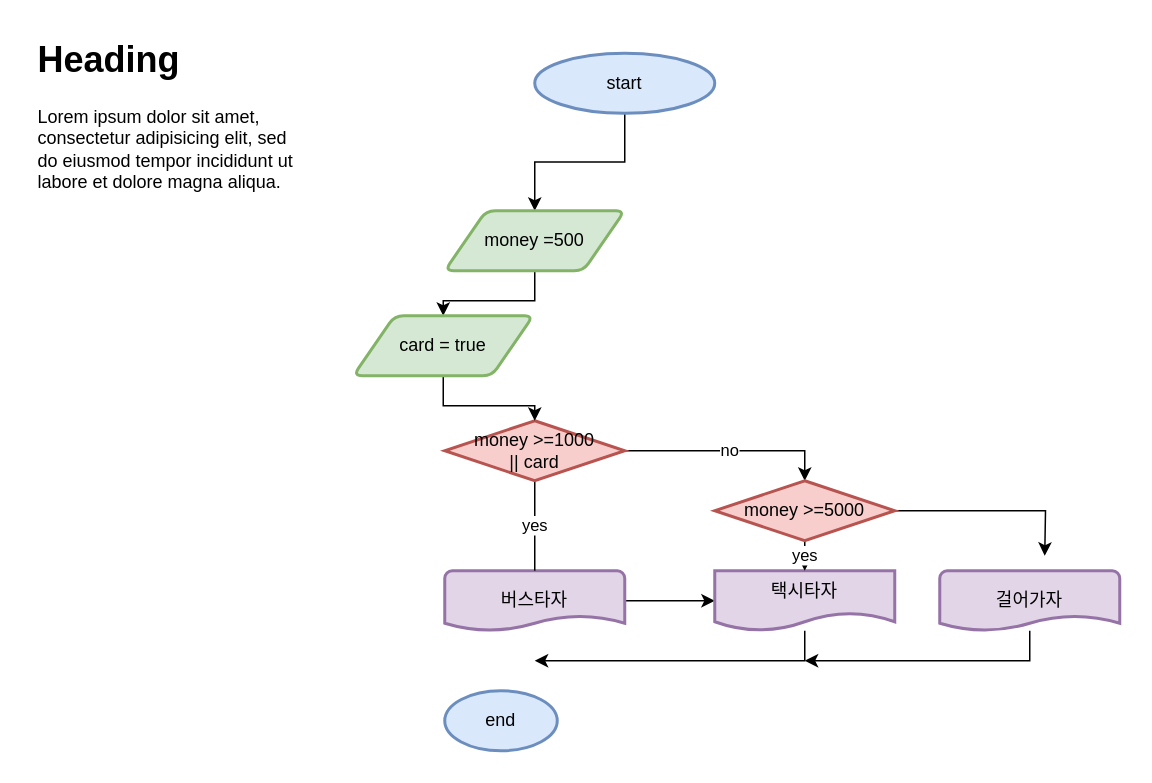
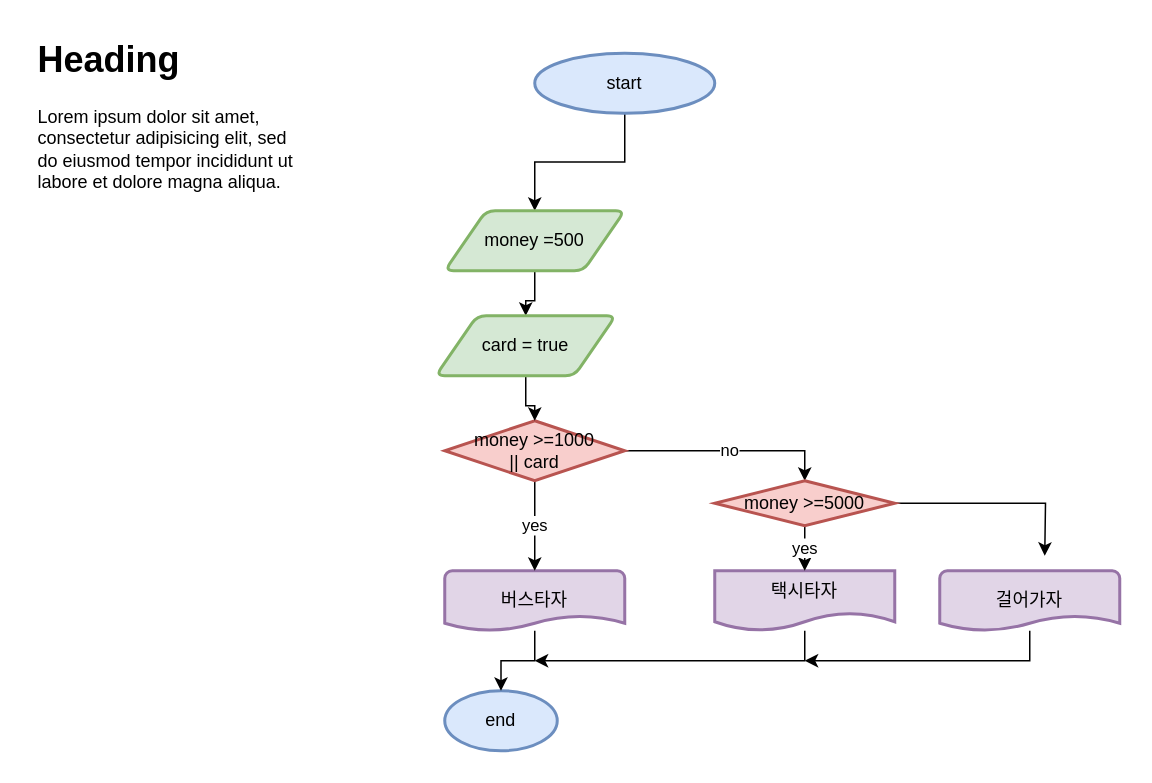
node "card = true": moved (443, 346) -> (526, 346)
node "money >=5000": size 180x60 -> 180x45
edge "money >=1000 || card" -- "버스타자": arrowhead none -> classic
edge "버스타자" -> "택시타자": now "버스타자" -> "end"
